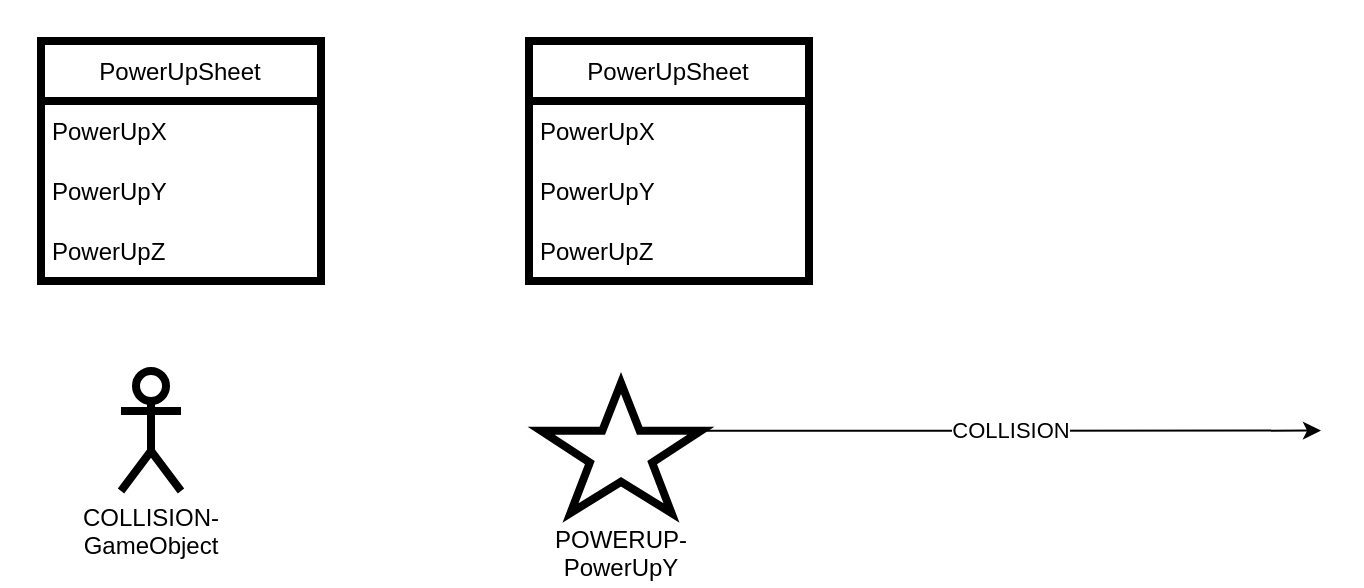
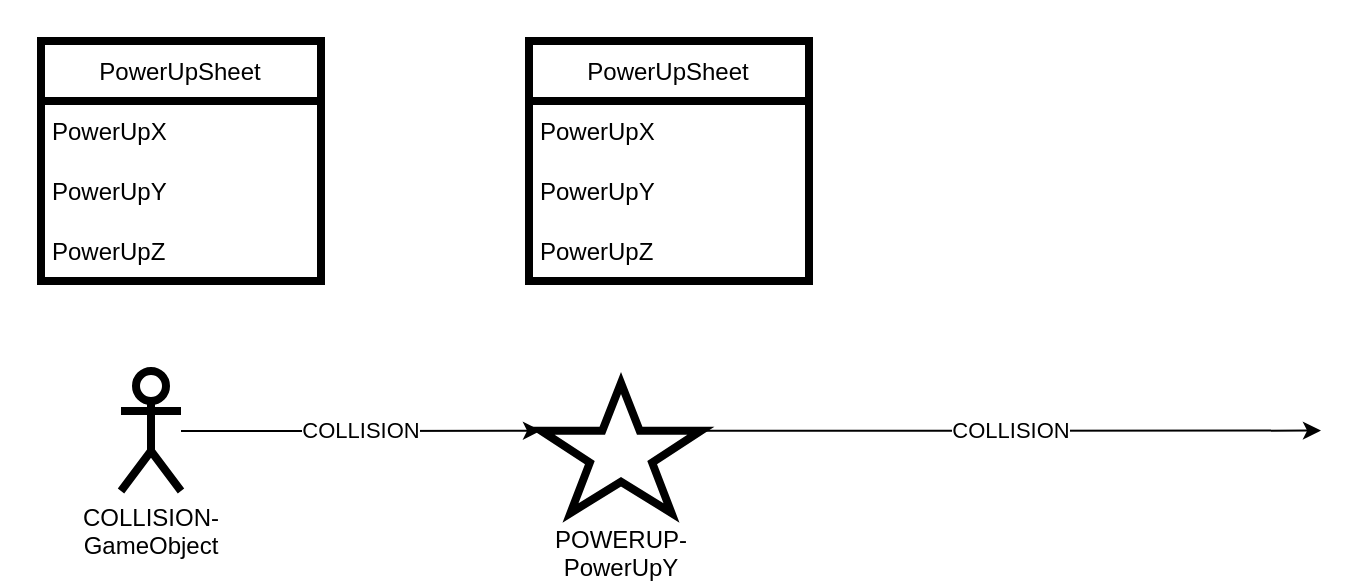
edge "COLLISION- GameObject" -> "POWERUP- PowerUpY": added, label "COLLISION"
